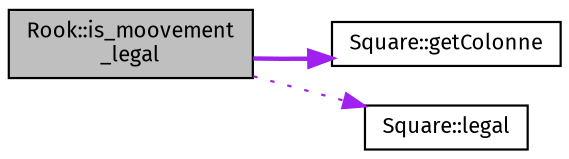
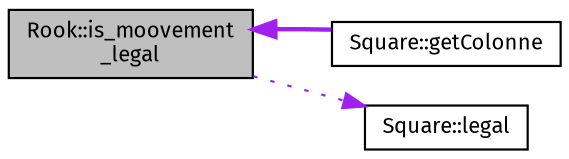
edge "Rook::is_moovement _legal" -> "Square::getColonne": reversed
